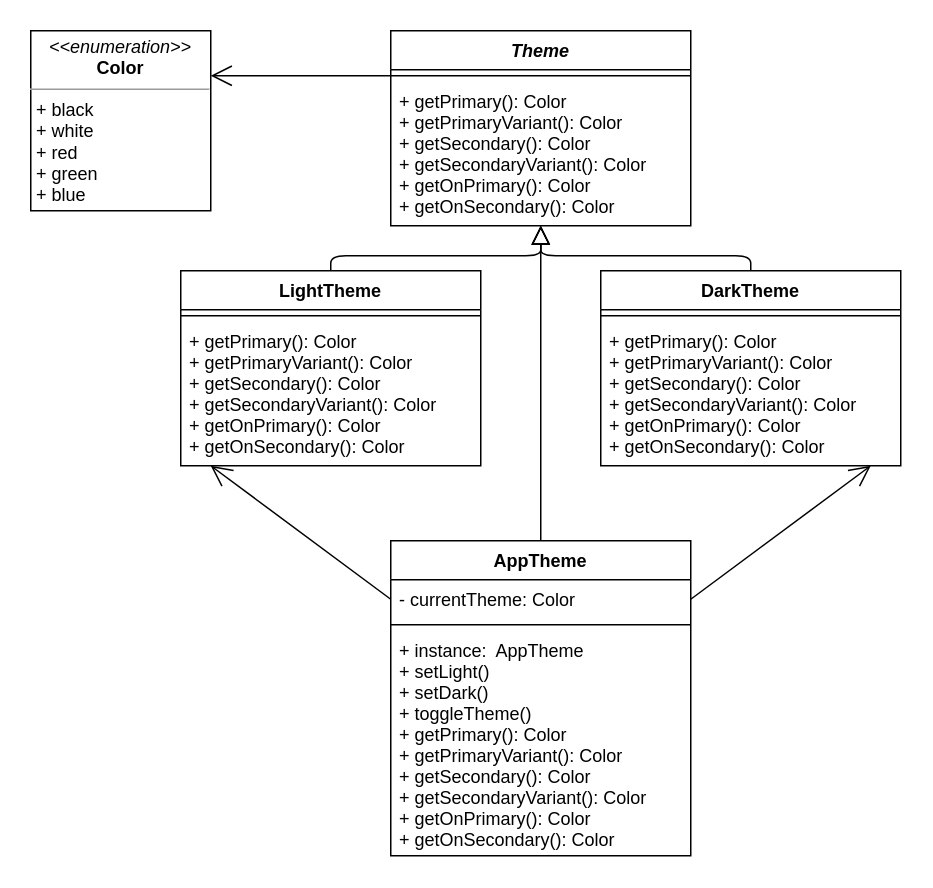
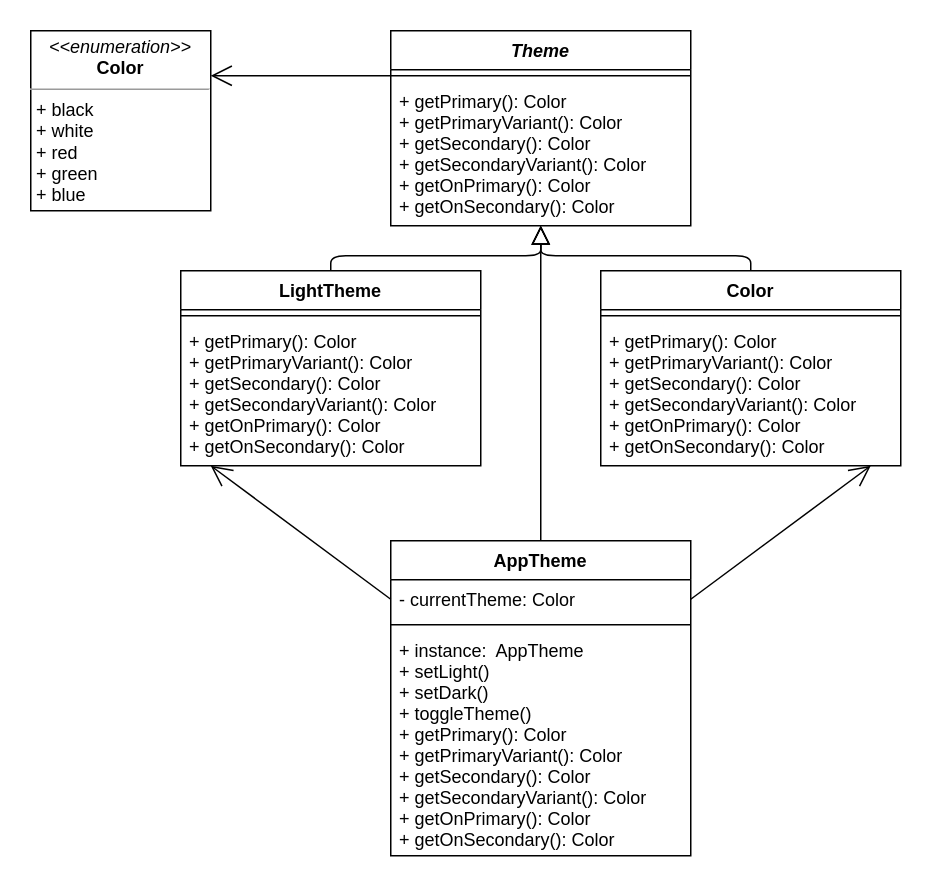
node "DarkTheme": label "DarkTheme" -> "Color"
